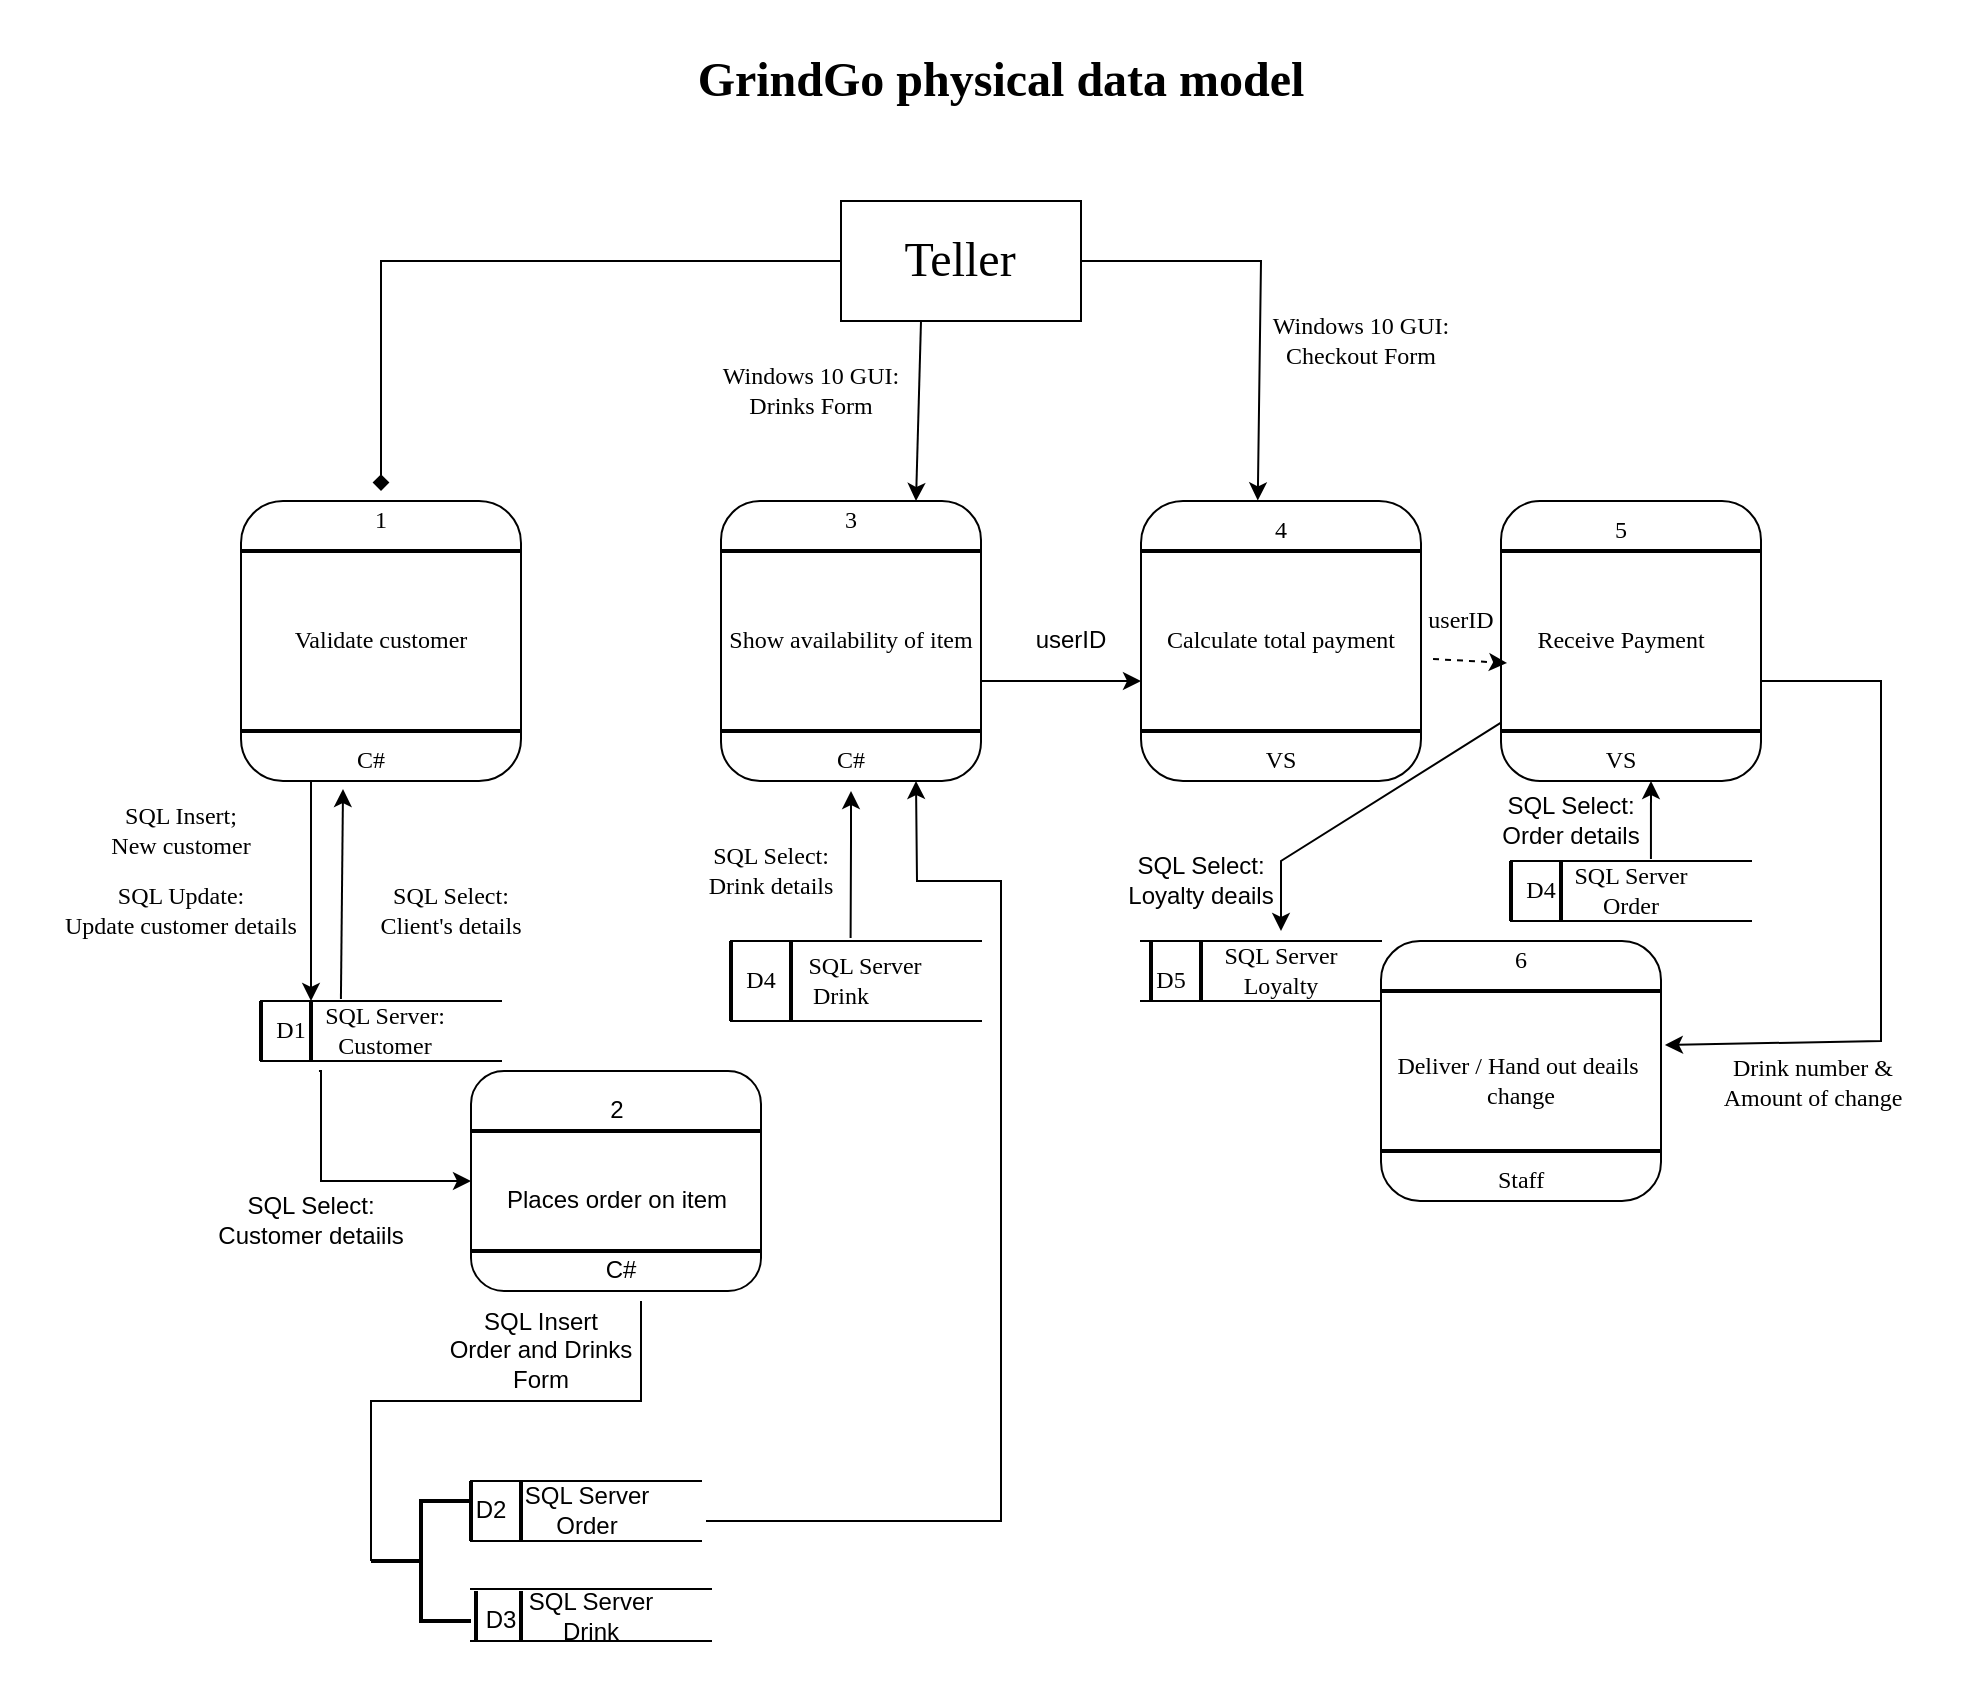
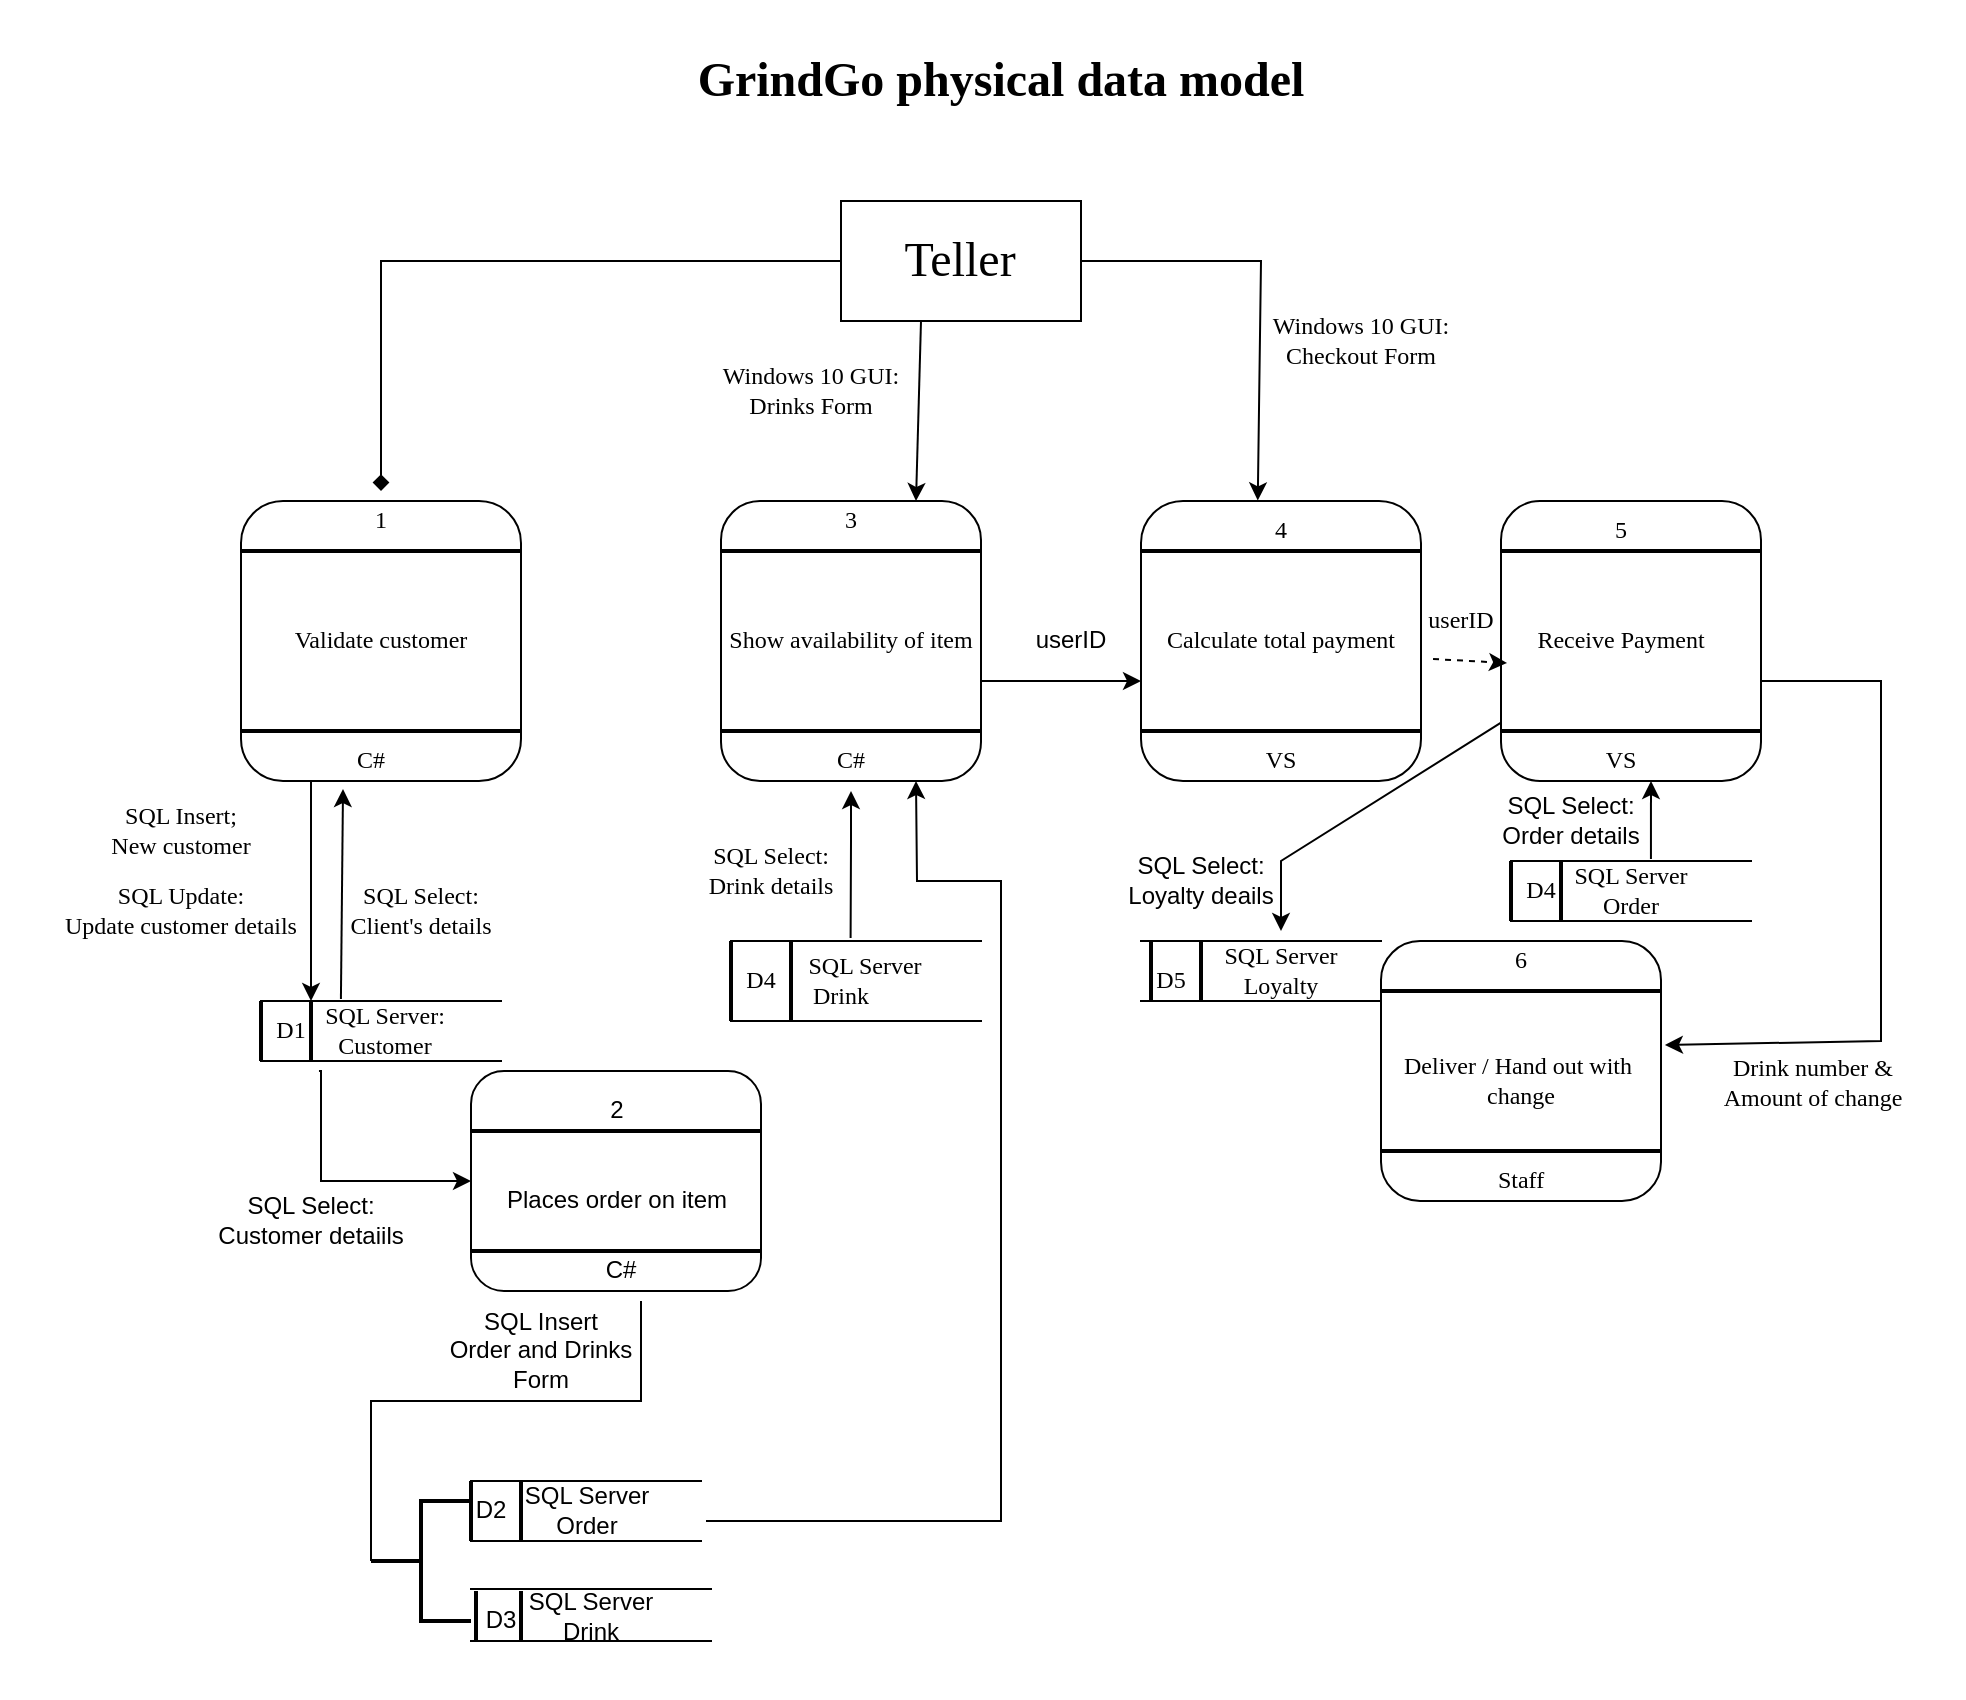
node "SQL Select: Client's details": moved (451, 911) -> (421, 911)
node "Deliver / Hand out deails change": label "Deliver / Hand out deails change" -> "Deliver / Hand out with change"
